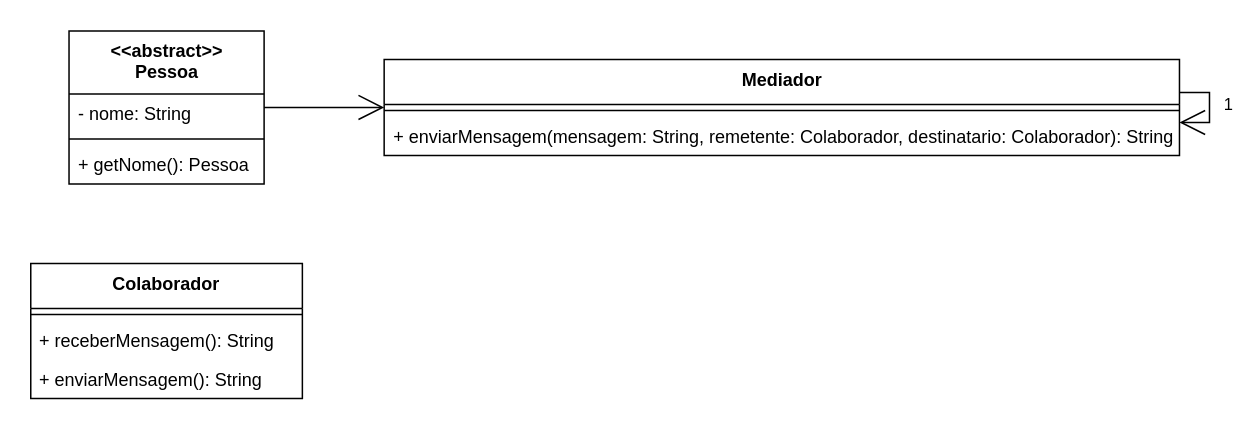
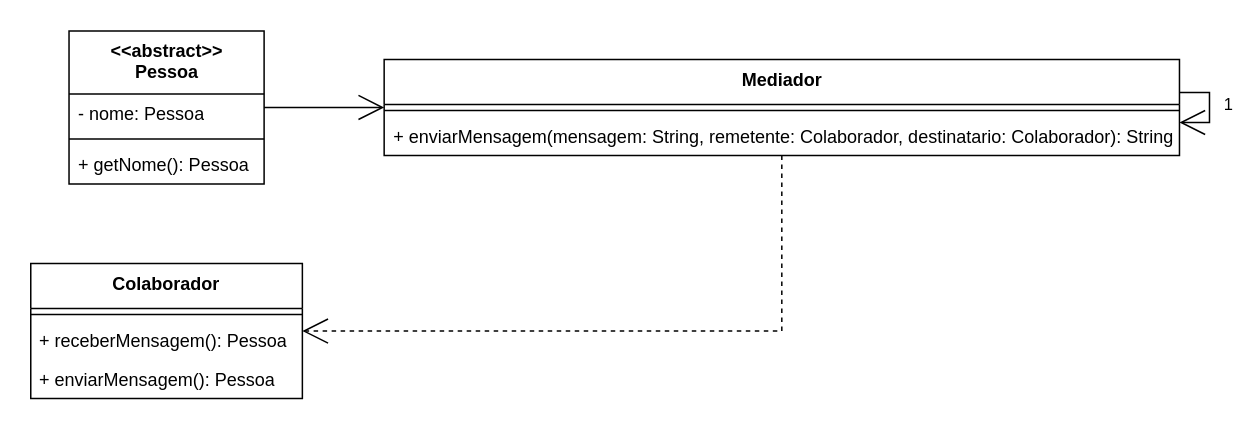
node "- nome: String": label "- nome: String" -> "- nome: Pessoa"
edge "Mediador" -> "Colaborador": added
node "+ receberMensagem(): String": label "+ receberMensagem(): String" -> "+ receberMensagem(): Pessoa"
node "+ enviarMensagem(): String": label "+ enviarMensagem(): String" -> "+ enviarMensagem(): Pessoa"
